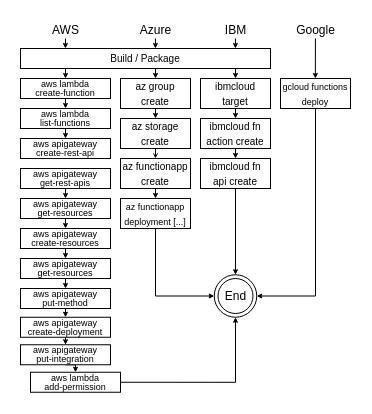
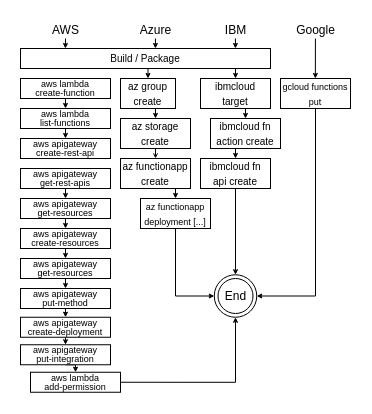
edge "Build / Package" -> "aws lambda create-function": removed
node "az group create": size 70x30 -> 55x30
node "gcloud functions deploy": label "gcloud functions deploy" -> "gcloud functions put"
node "ibmcloud fn action create": moved (236, 134) -> (246, 134)
node "az functionapp deployment [...]": moved (156, 214) -> (176, 214)
